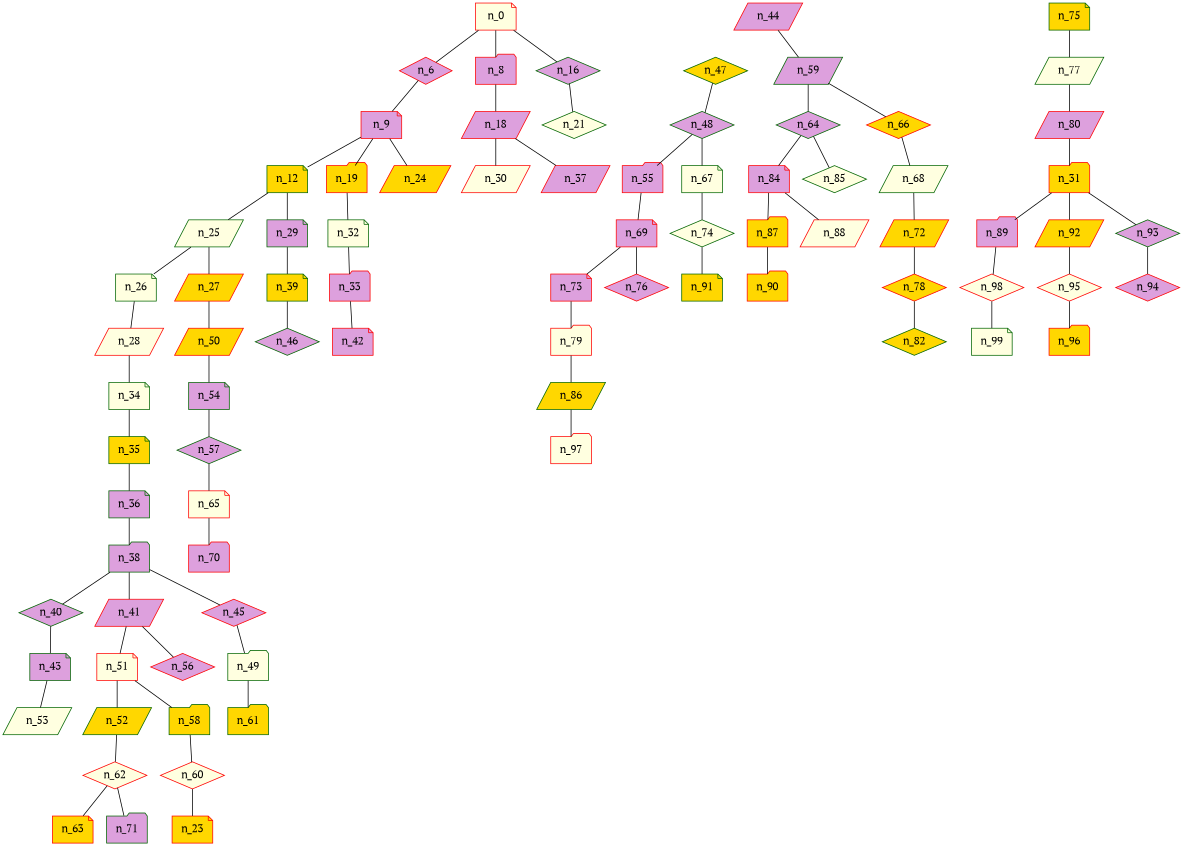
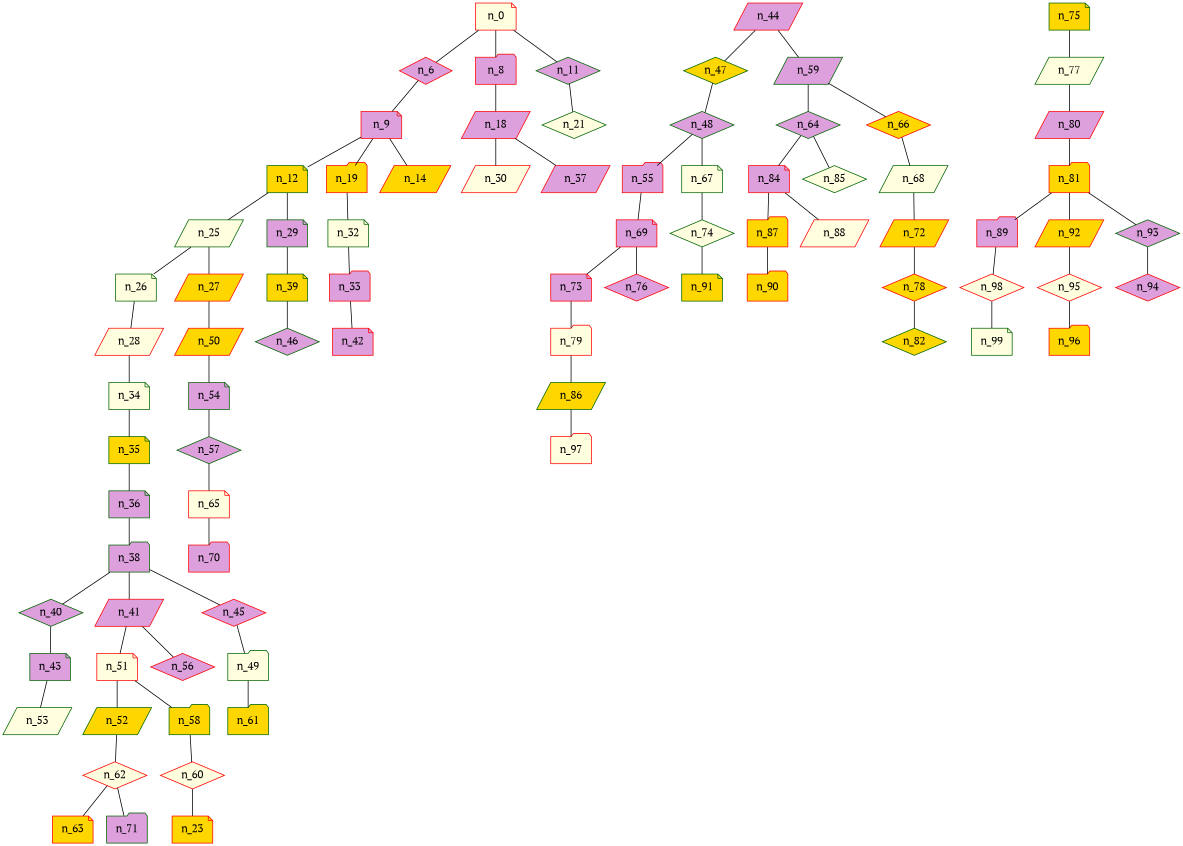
edge "n_44" -- "n_47": added
node "n_16": label "n_16" -> "n_11"
node "n_24": label "n_24" -> "n_14"
node "n_31": label "n_31" -> "n_81"
